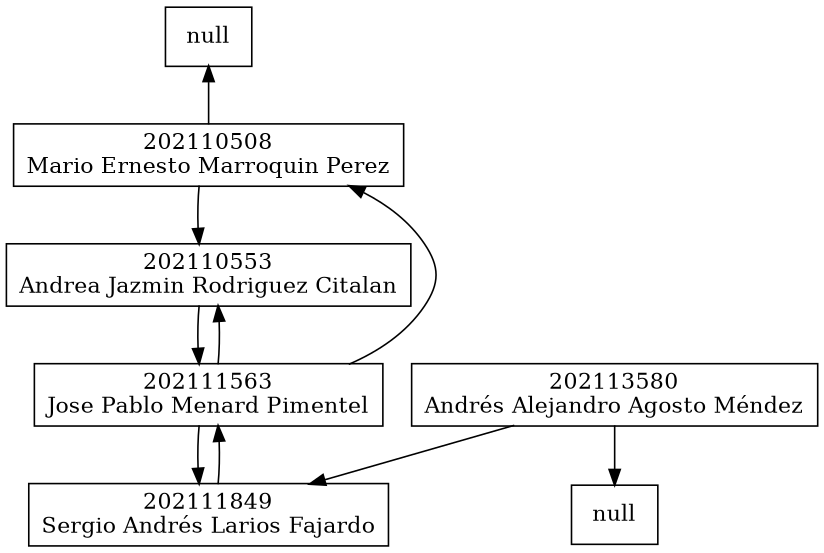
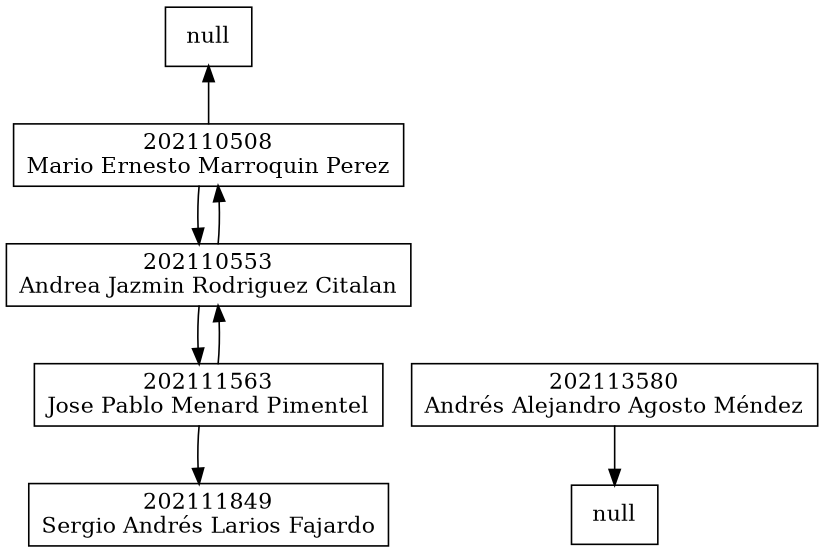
edge "202111563 Jose Pablo Menard Pimentel" -> "202110508 Mario Ernesto Marroquin Perez": now "202110553 Andrea Jazmin Rodriguez Citalan" -> "202110508 Mario Ernesto Marroquin Perez"
edge "202113580 Andrés Alejandro Agosto Méndez" -> "202111849 Sergio Andrés Larios Fajardo": removed
edge "202111849 Sergio Andrés Larios Fajardo" -> "202111563 Jose Pablo Menard Pimentel": removed
